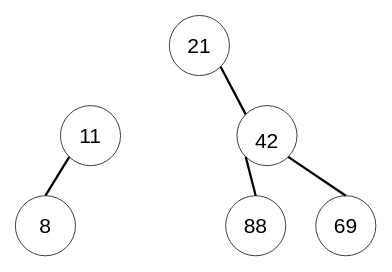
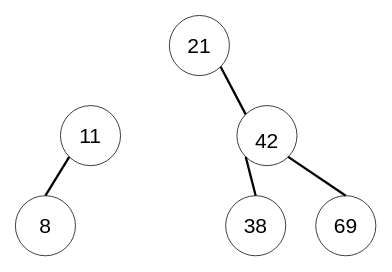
node "88": label "88" -> "38"
